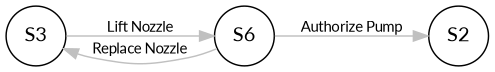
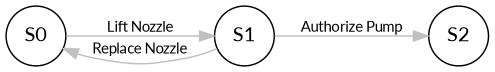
node "S3": label "S3" -> "S0"
node "S6": label "S6" -> "S1"
